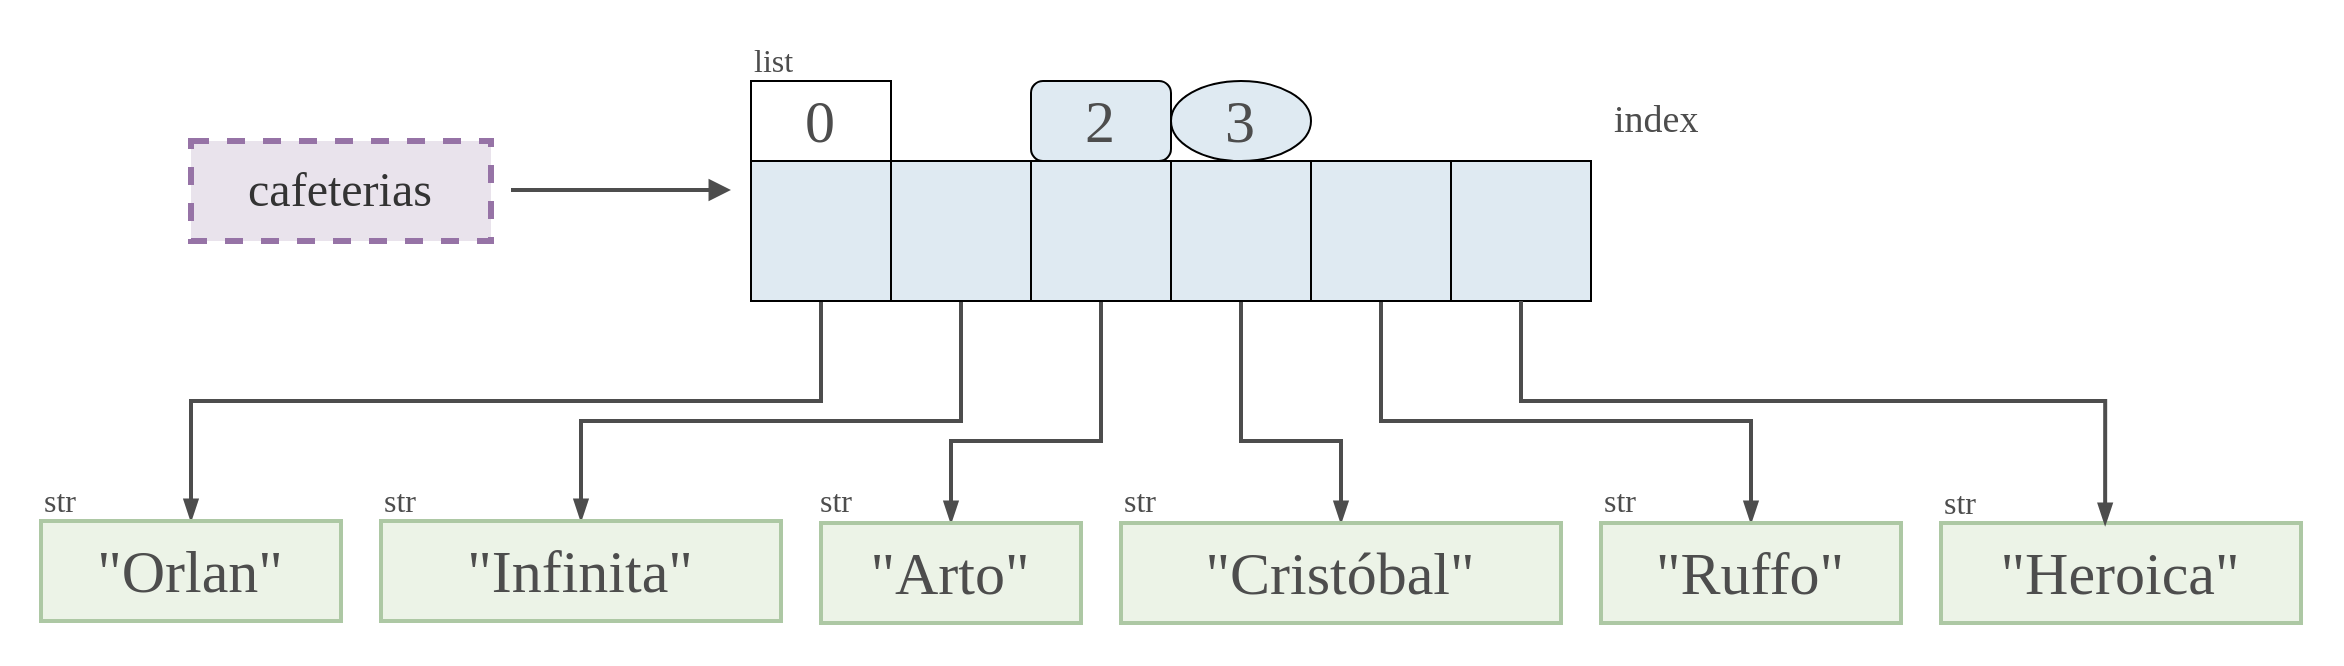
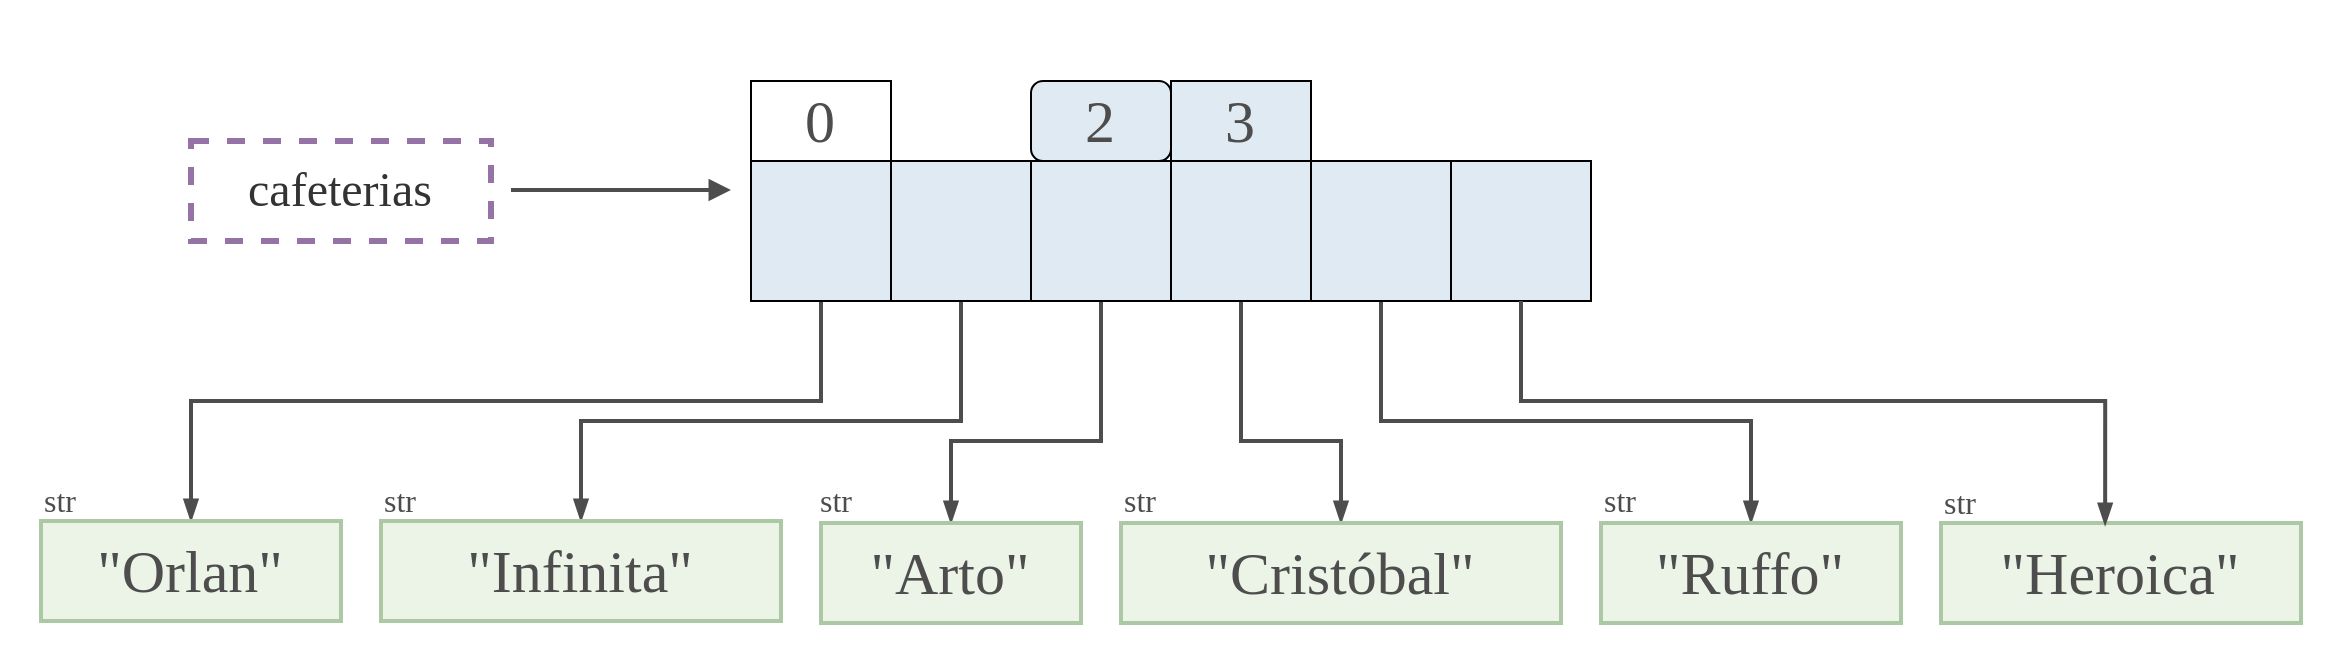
node "list": removed
node "3": shape ellipse -> rectangle
node "index": removed
node "cafeterias": fillcolor #e9e3ec -> #ffffff
